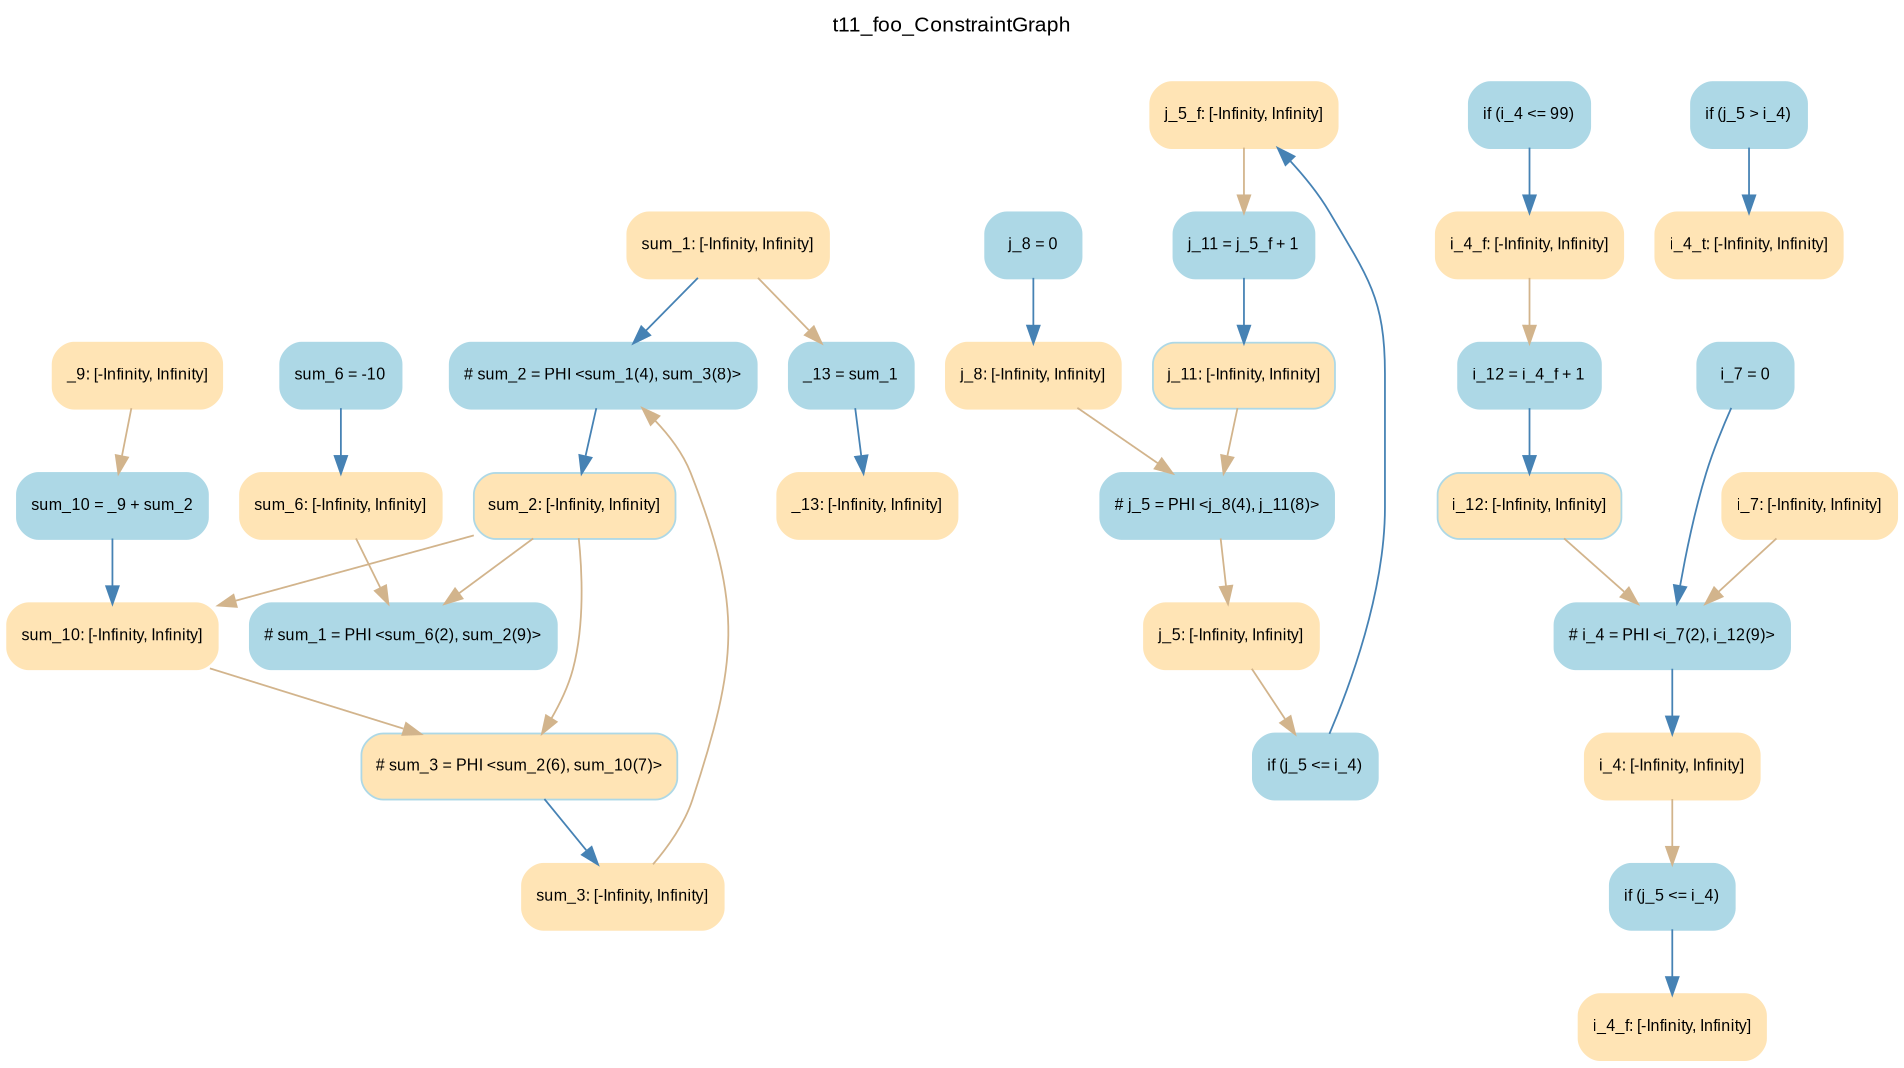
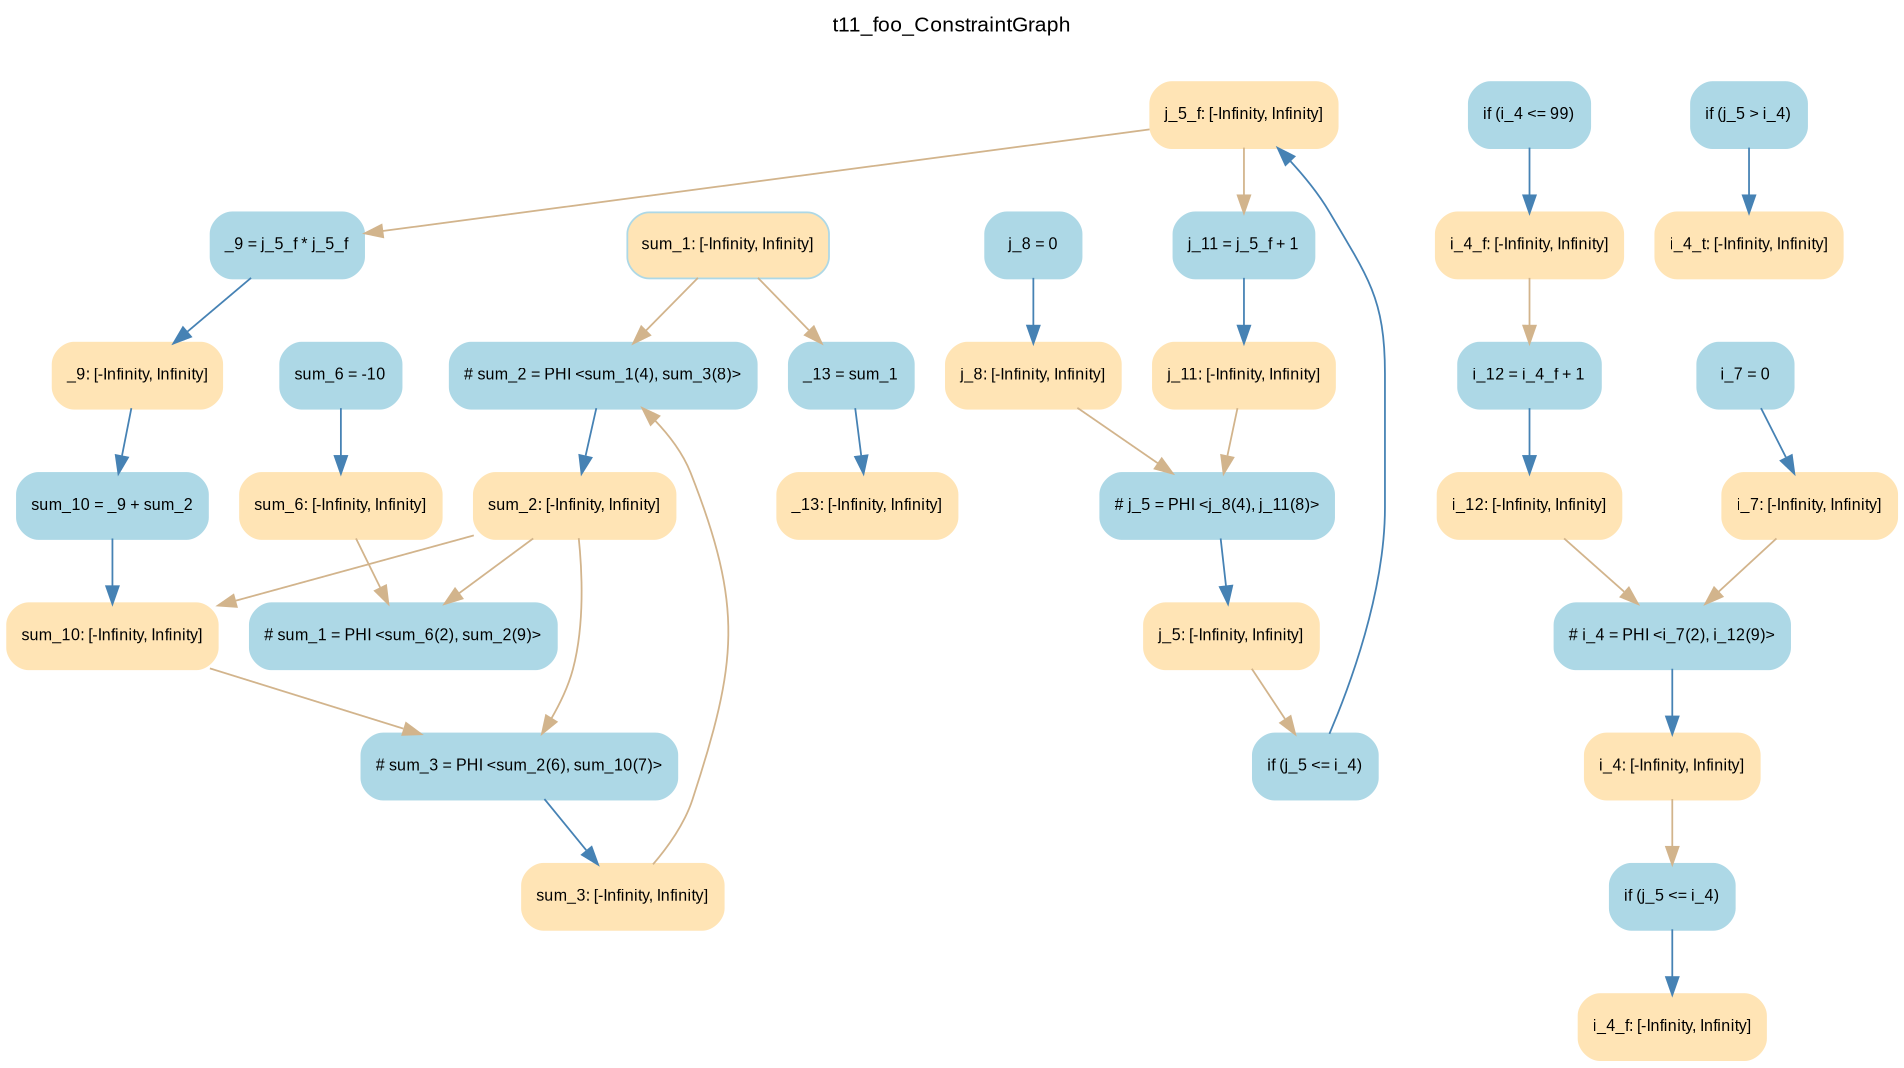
node "_9 = j_5_f * j_5_f": added
node "sum_1: [-Infinity, Infinity]": color moccasin -> lightblue
edge "sum_1: [-Infinity, Infinity]" -> "# sum_2 = PHI <sum_1(4), sum_3(8)>": color steelblue -> tan
node "j_11: [-Infinity, Infinity]": color lightblue -> moccasin
edge "_9: [-Infinity, Infinity]" -> "sum_10 = _9 + sum_2": color tan -> steelblue
edge "i_7 = 0" -> "# i_4 = PHI <i_7(2), i_12(9)>": now "i_7 = 0" -> "i_7: [-Infinity, Infinity]"
node "sum_2: [-Infinity, Infinity]": color lightblue -> moccasin
node "i_12: [-Infinity, Infinity]": color lightblue -> moccasin
edge "# j_5 = PHI <j_8(4), j_11(8)>" -> "j_5: [-Infinity, Infinity]": color tan -> steelblue
node "# sum_3 = PHI <sum_2(6), sum_10(7)>": fillcolor moccasin -> lightblue
